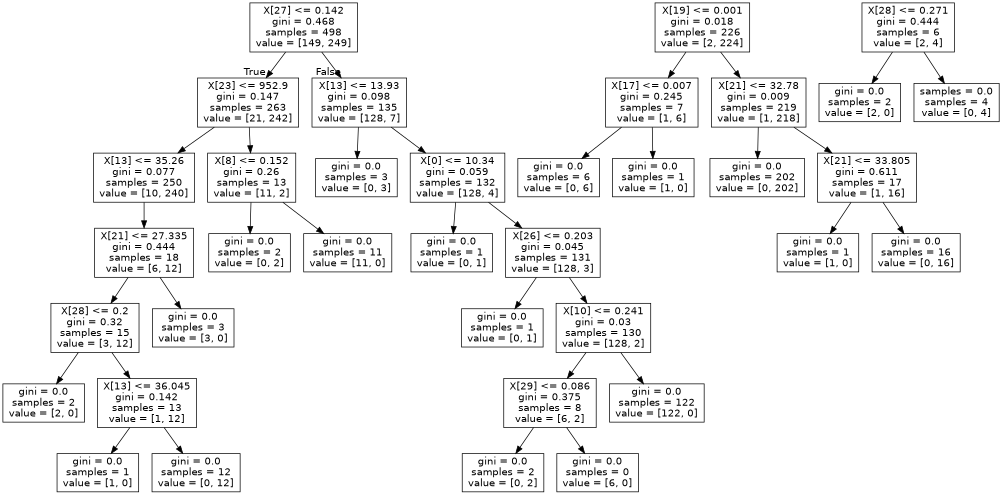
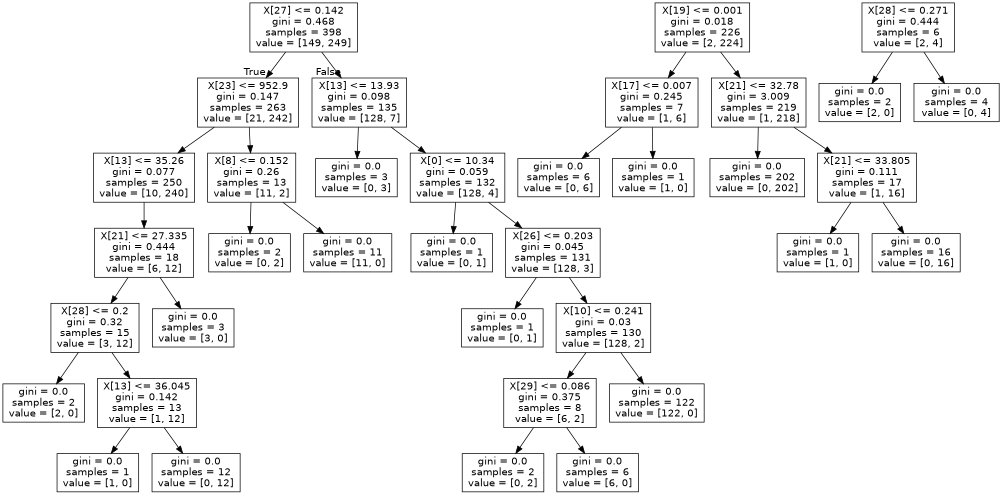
node "X[27] <= 0.142 gini = 0.468 samples = 498 value = [149, 249]": label "X[27] <= 0.142 gini = 0.468 samples = 498 value = [149, 249]" -> "X[27] <= 0.142 gini = 0.468 samples = 398 value = [149, 249]"
node "X[21] <= 32.78 gini = 0.009 samples = 219 value = [1, 218]": label "X[21] <= 32.78 gini = 0.009 samples = 219 value = [1, 218]" -> "X[21] <= 32.78 gini = 3.009 samples = 219 value = [1, 218]"
node "samples = 0.0 samples = 4 value = [0, 4]": label "samples = 0.0 samples = 4 value = [0, 4]" -> "gini = 0.0 samples = 4 value = [0, 4]"
node "X[21] <= 33.805 gini = 0.611 samples = 17 value = [1, 16]": label "X[21] <= 33.805 gini = 0.611 samples = 17 value = [1, 16]" -> "X[21] <= 33.805 gini = 0.111 samples = 17 value = [1, 16]"
node "gini = 0.0 samples = 0 value = [6, 0]": label "gini = 0.0 samples = 0 value = [6, 0]" -> "gini = 0.0 samples = 6 value = [6, 0]"
